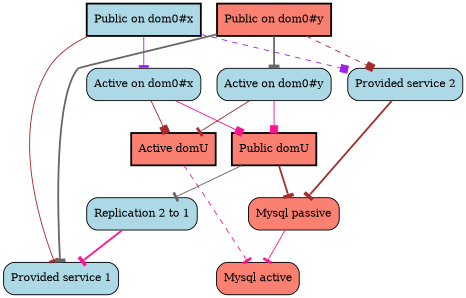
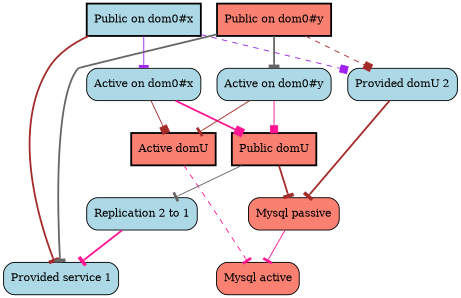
node "Provided service 2": label "Provided service 2" -> "Provided domU 2"
edge "Active on dom0#x" -> "Public domU": style solid -> bold
edge "Public on dom0#x" -> "Provided service 1": style solid -> bold
